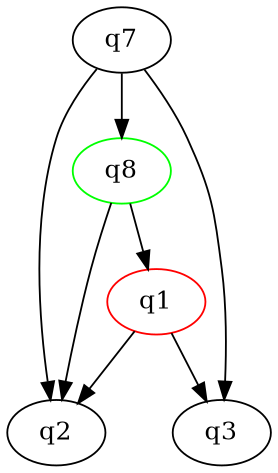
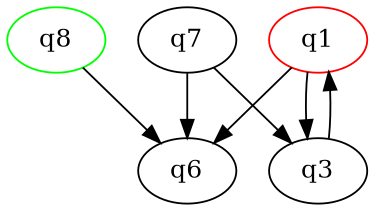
edge "q7" -> "q8": removed
edge "q8" -> "q1": now "q3" -> "q1"
node "q2": label "q2" -> "q6"
